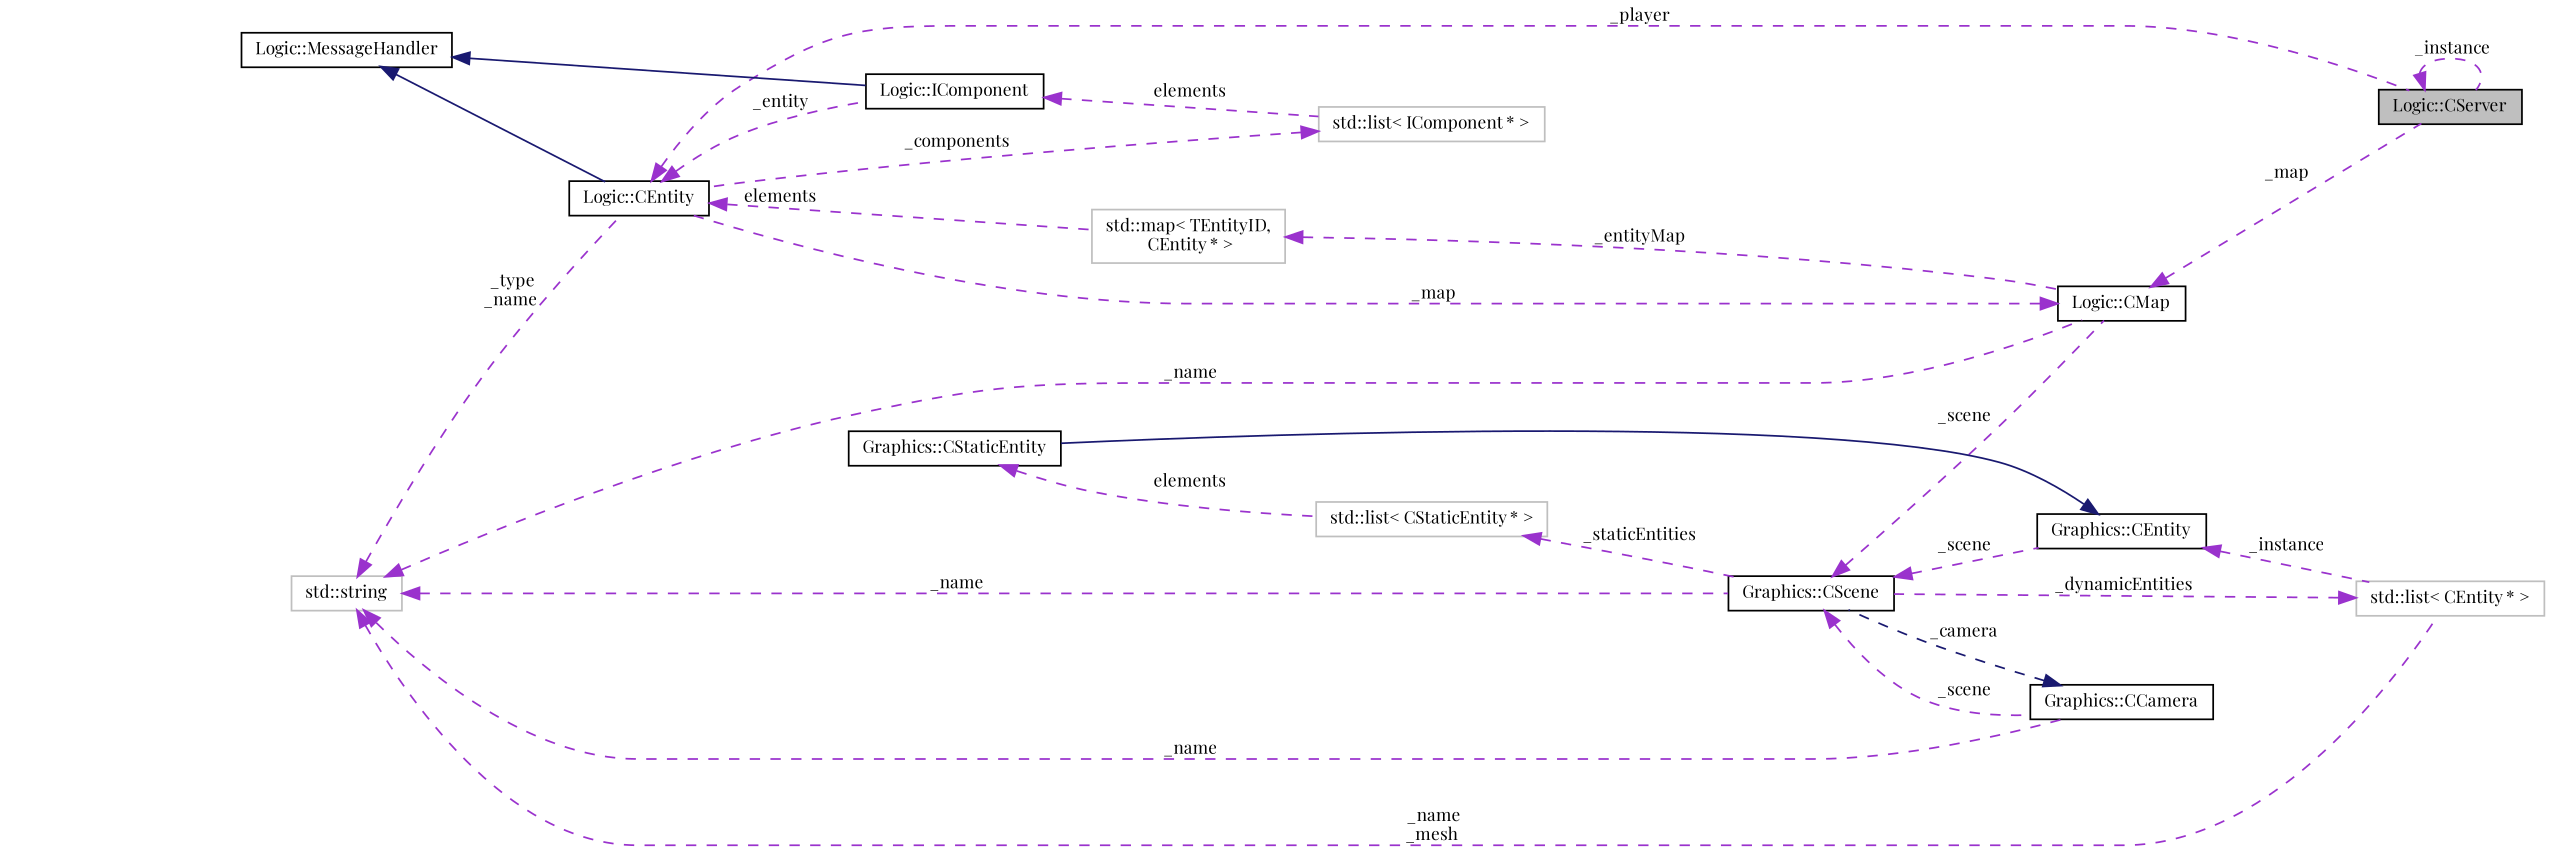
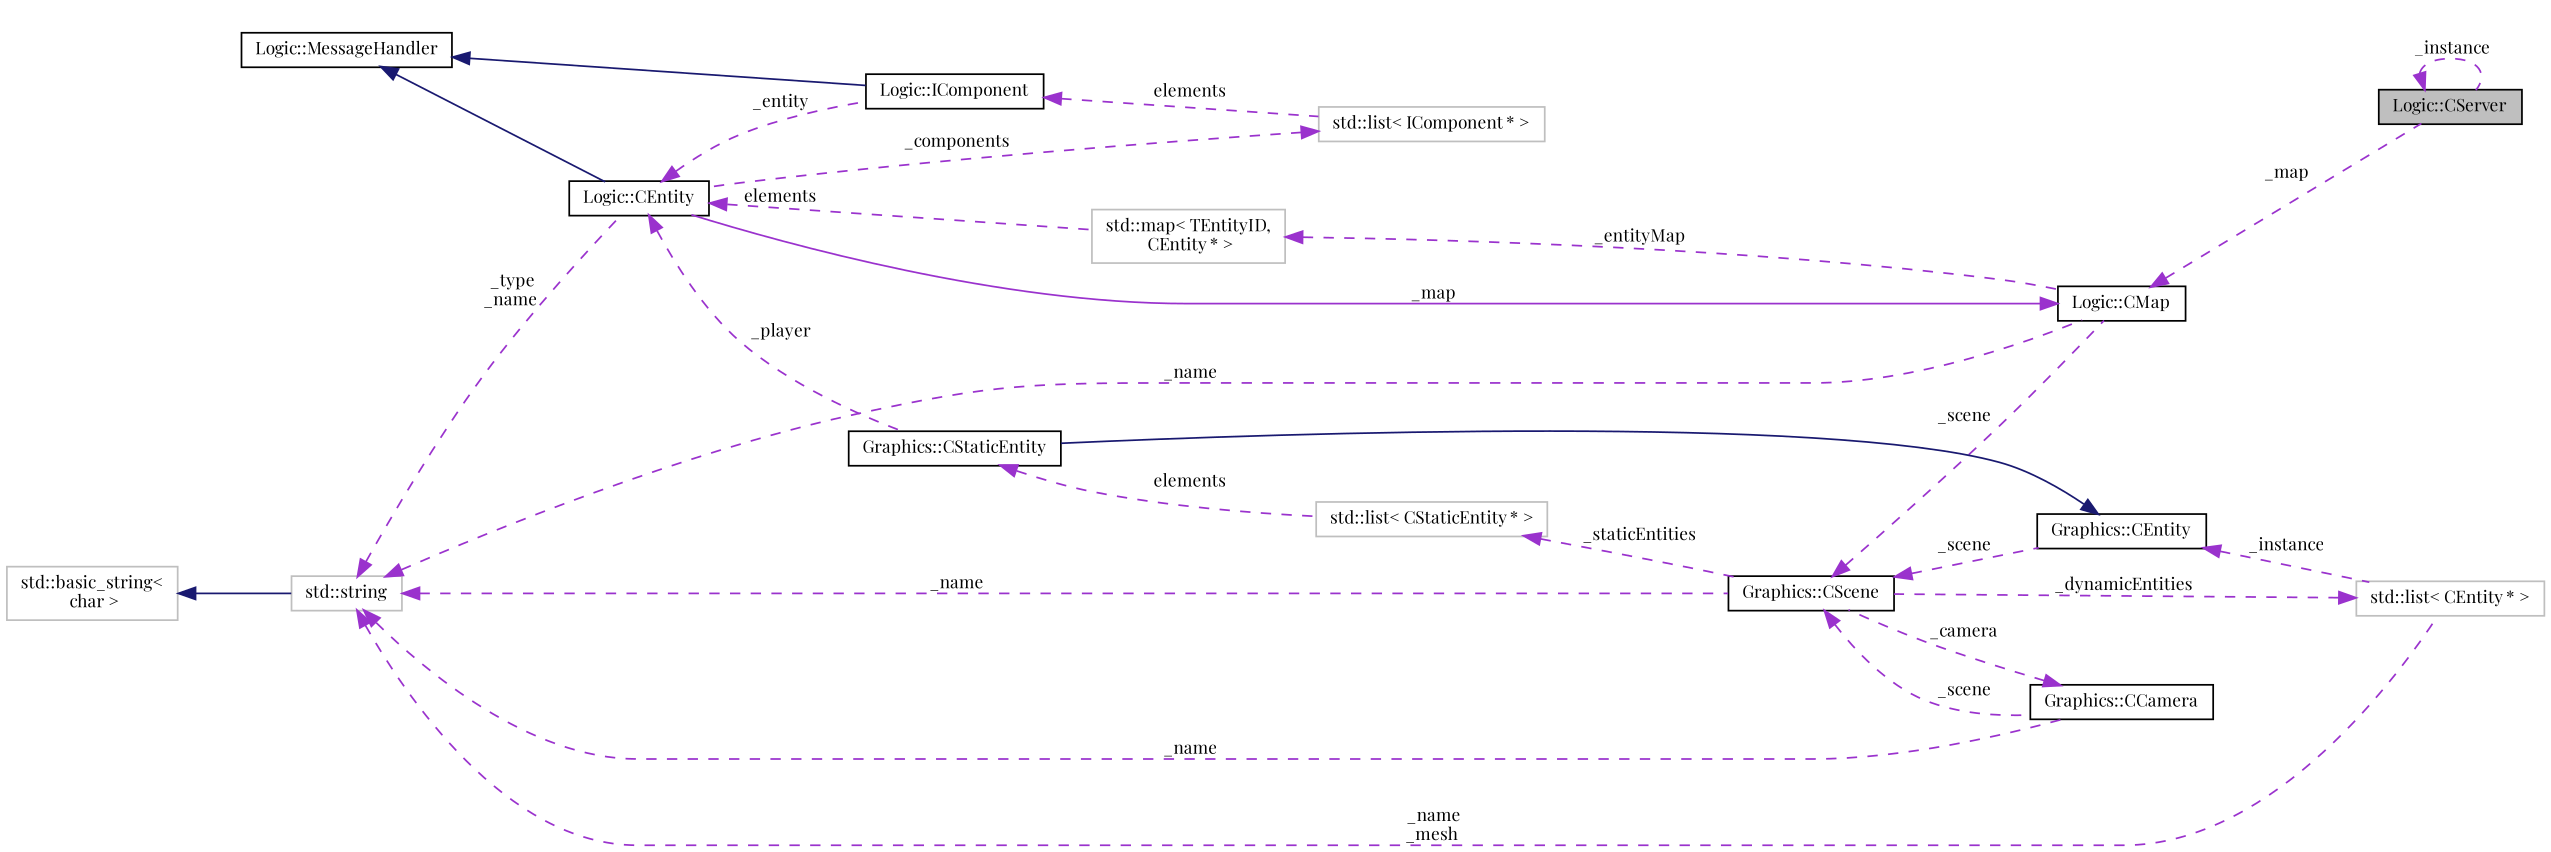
edge "Logic::CServer" -> "Logic::CEntity": now "Graphics::CStaticEntity" -> "Logic::CEntity"
edge "Logic::CEntity" -> "Logic::CMap": style dashed -> solid
node "std::basic_string< char >": added
edge "Graphics::CScene" -> "Graphics::CCamera": color midnightblue -> darkorchid3
